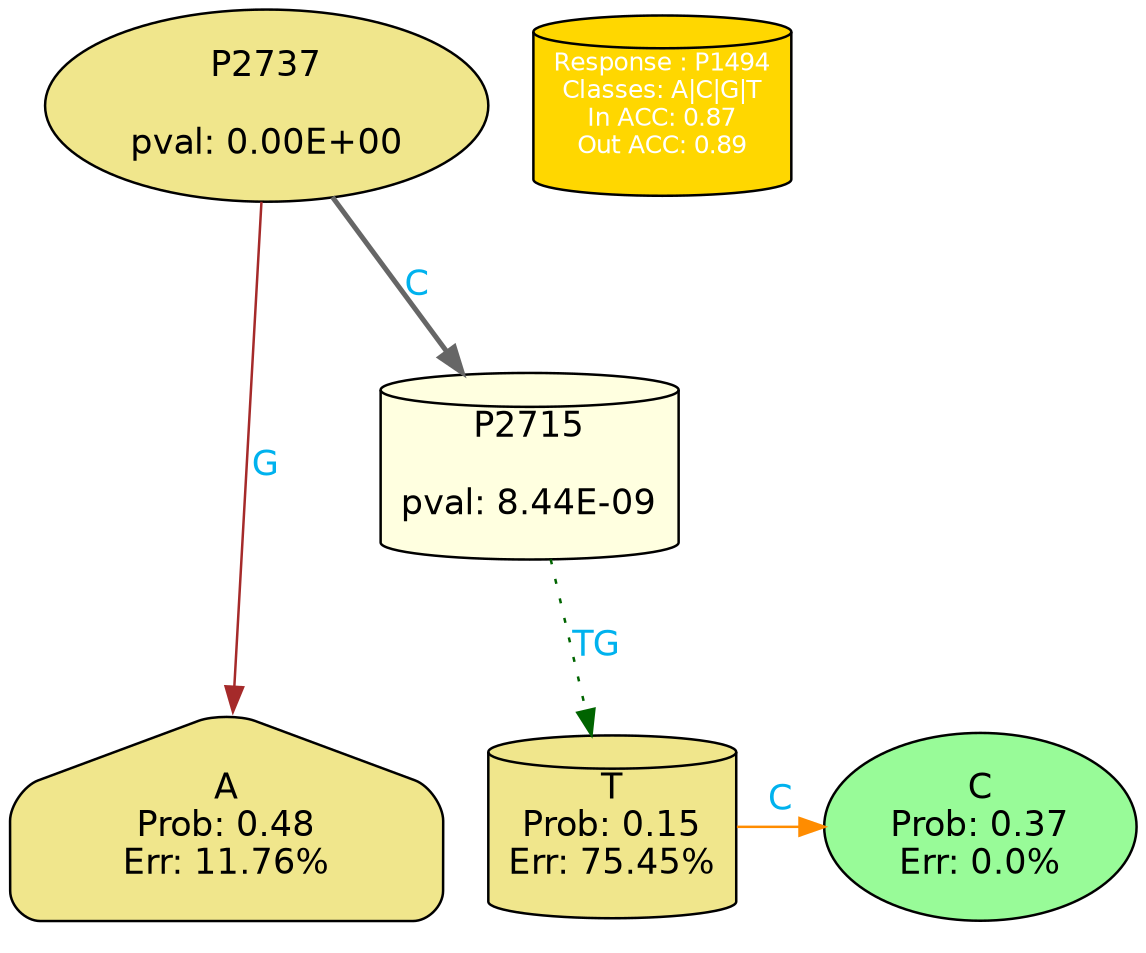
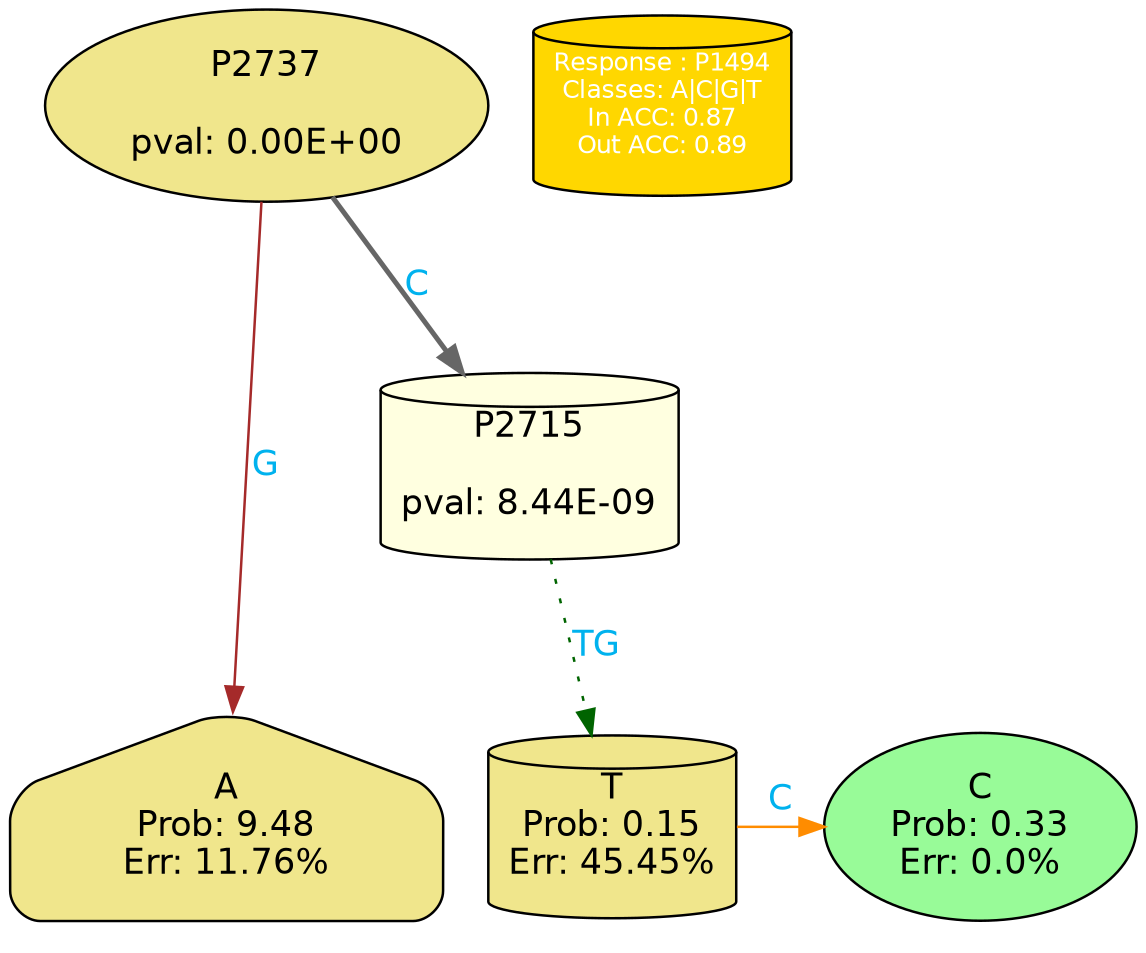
node "A Prob: 0.48 Err: 11.76%": label "A Prob: 0.48 Err: 11.76%" -> "A Prob: 9.48 Err: 11.76%"
node "T Prob: 0.15 Err: 75.45%": label "T Prob: 0.15 Err: 75.45%" -> "T Prob: 0.15 Err: 45.45%"
node "C Prob: 0.37 Err: 0.0%": label "C Prob: 0.37 Err: 0.0%" -> "C Prob: 0.33 Err: 0.0%"
